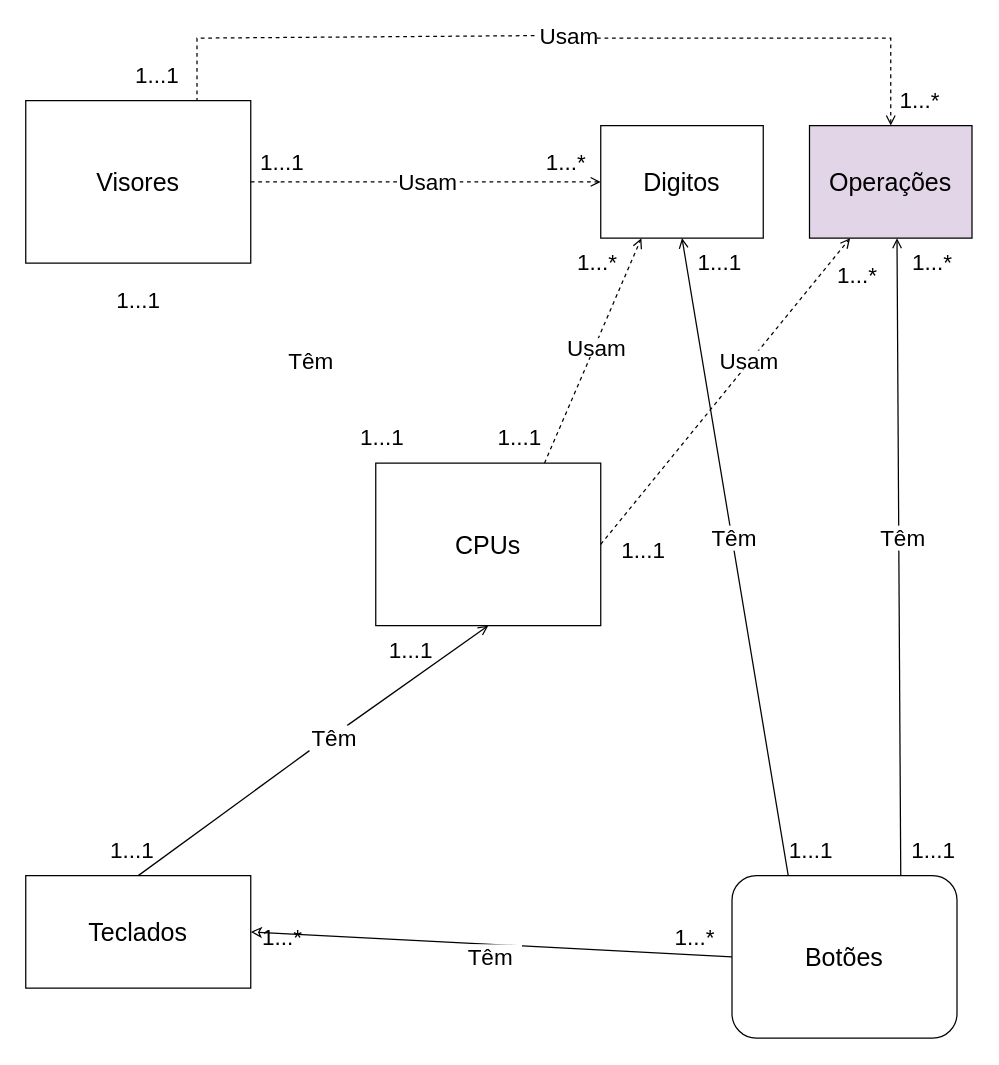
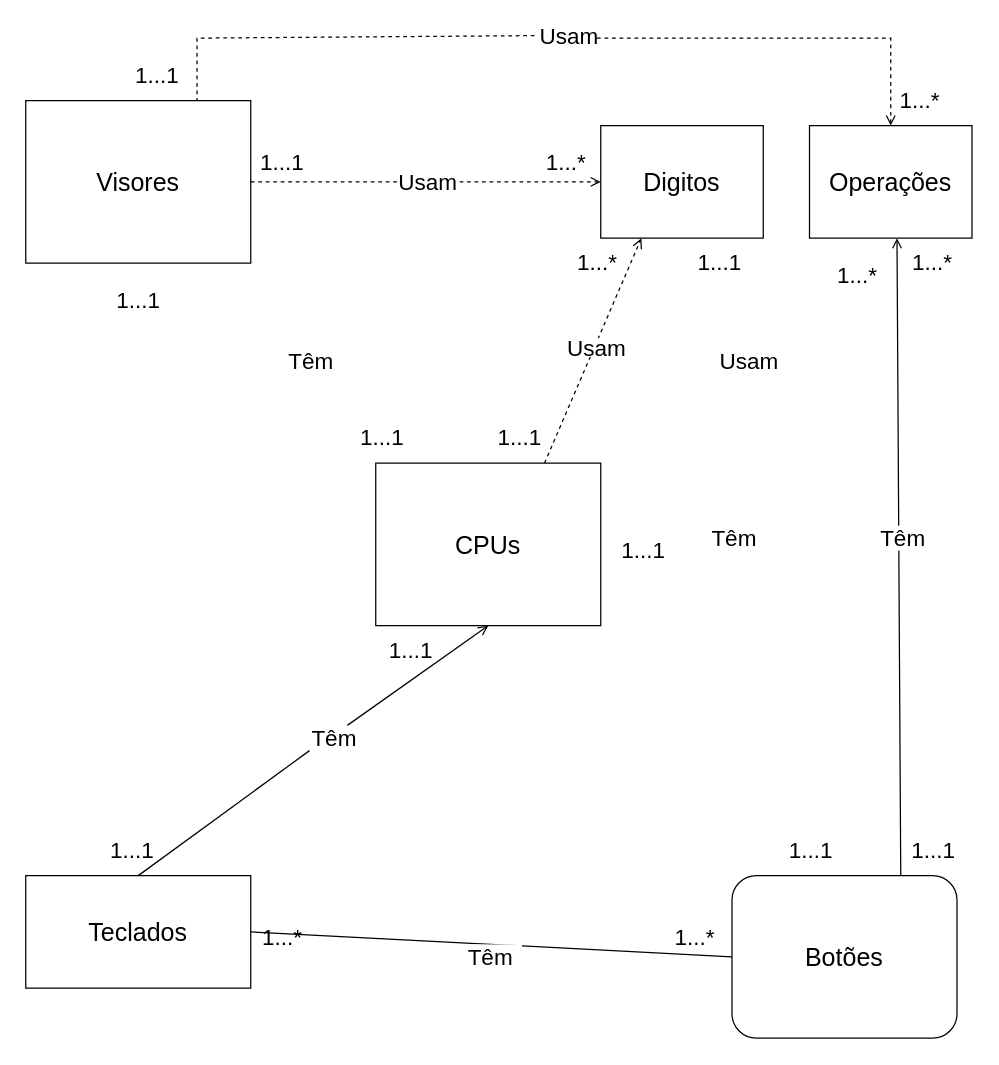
node "Operações": fillcolor #e1d5e7 -> #ffffff
edge "CPUs" -> "Operações": removed
edge "Botões" -> "Digitos": removed
edge "Botões" -> "Teclados": arrowhead classic -> none
